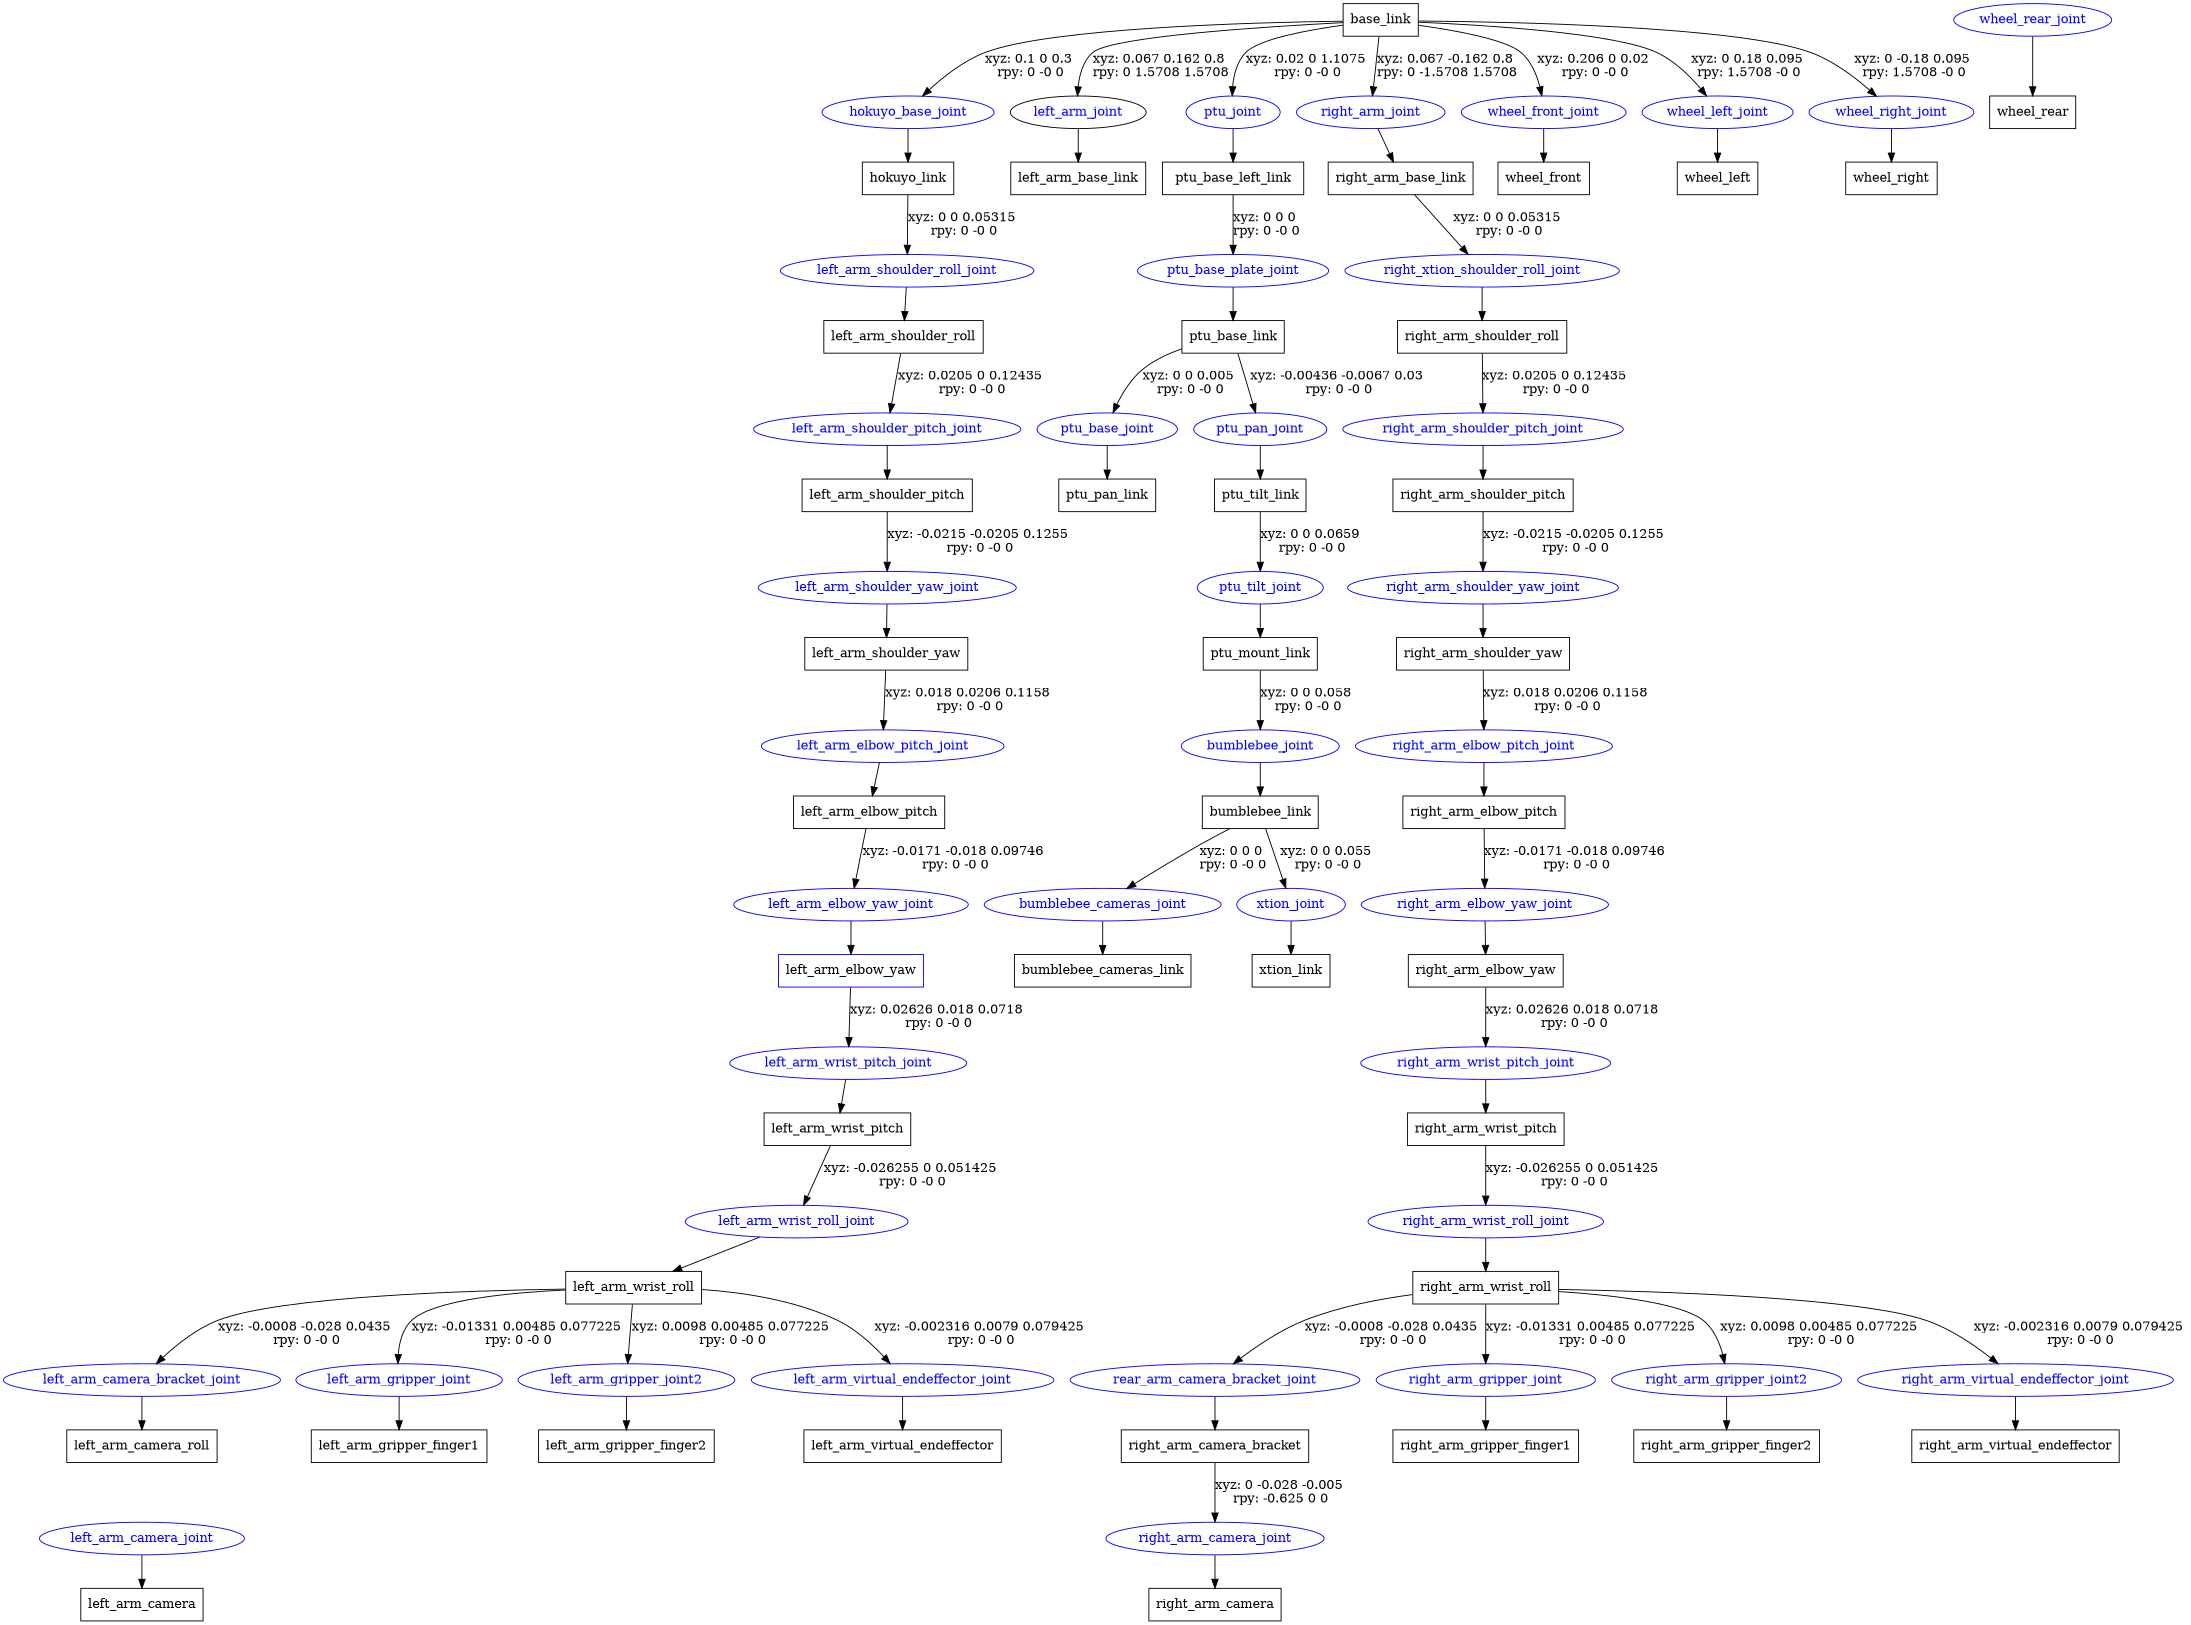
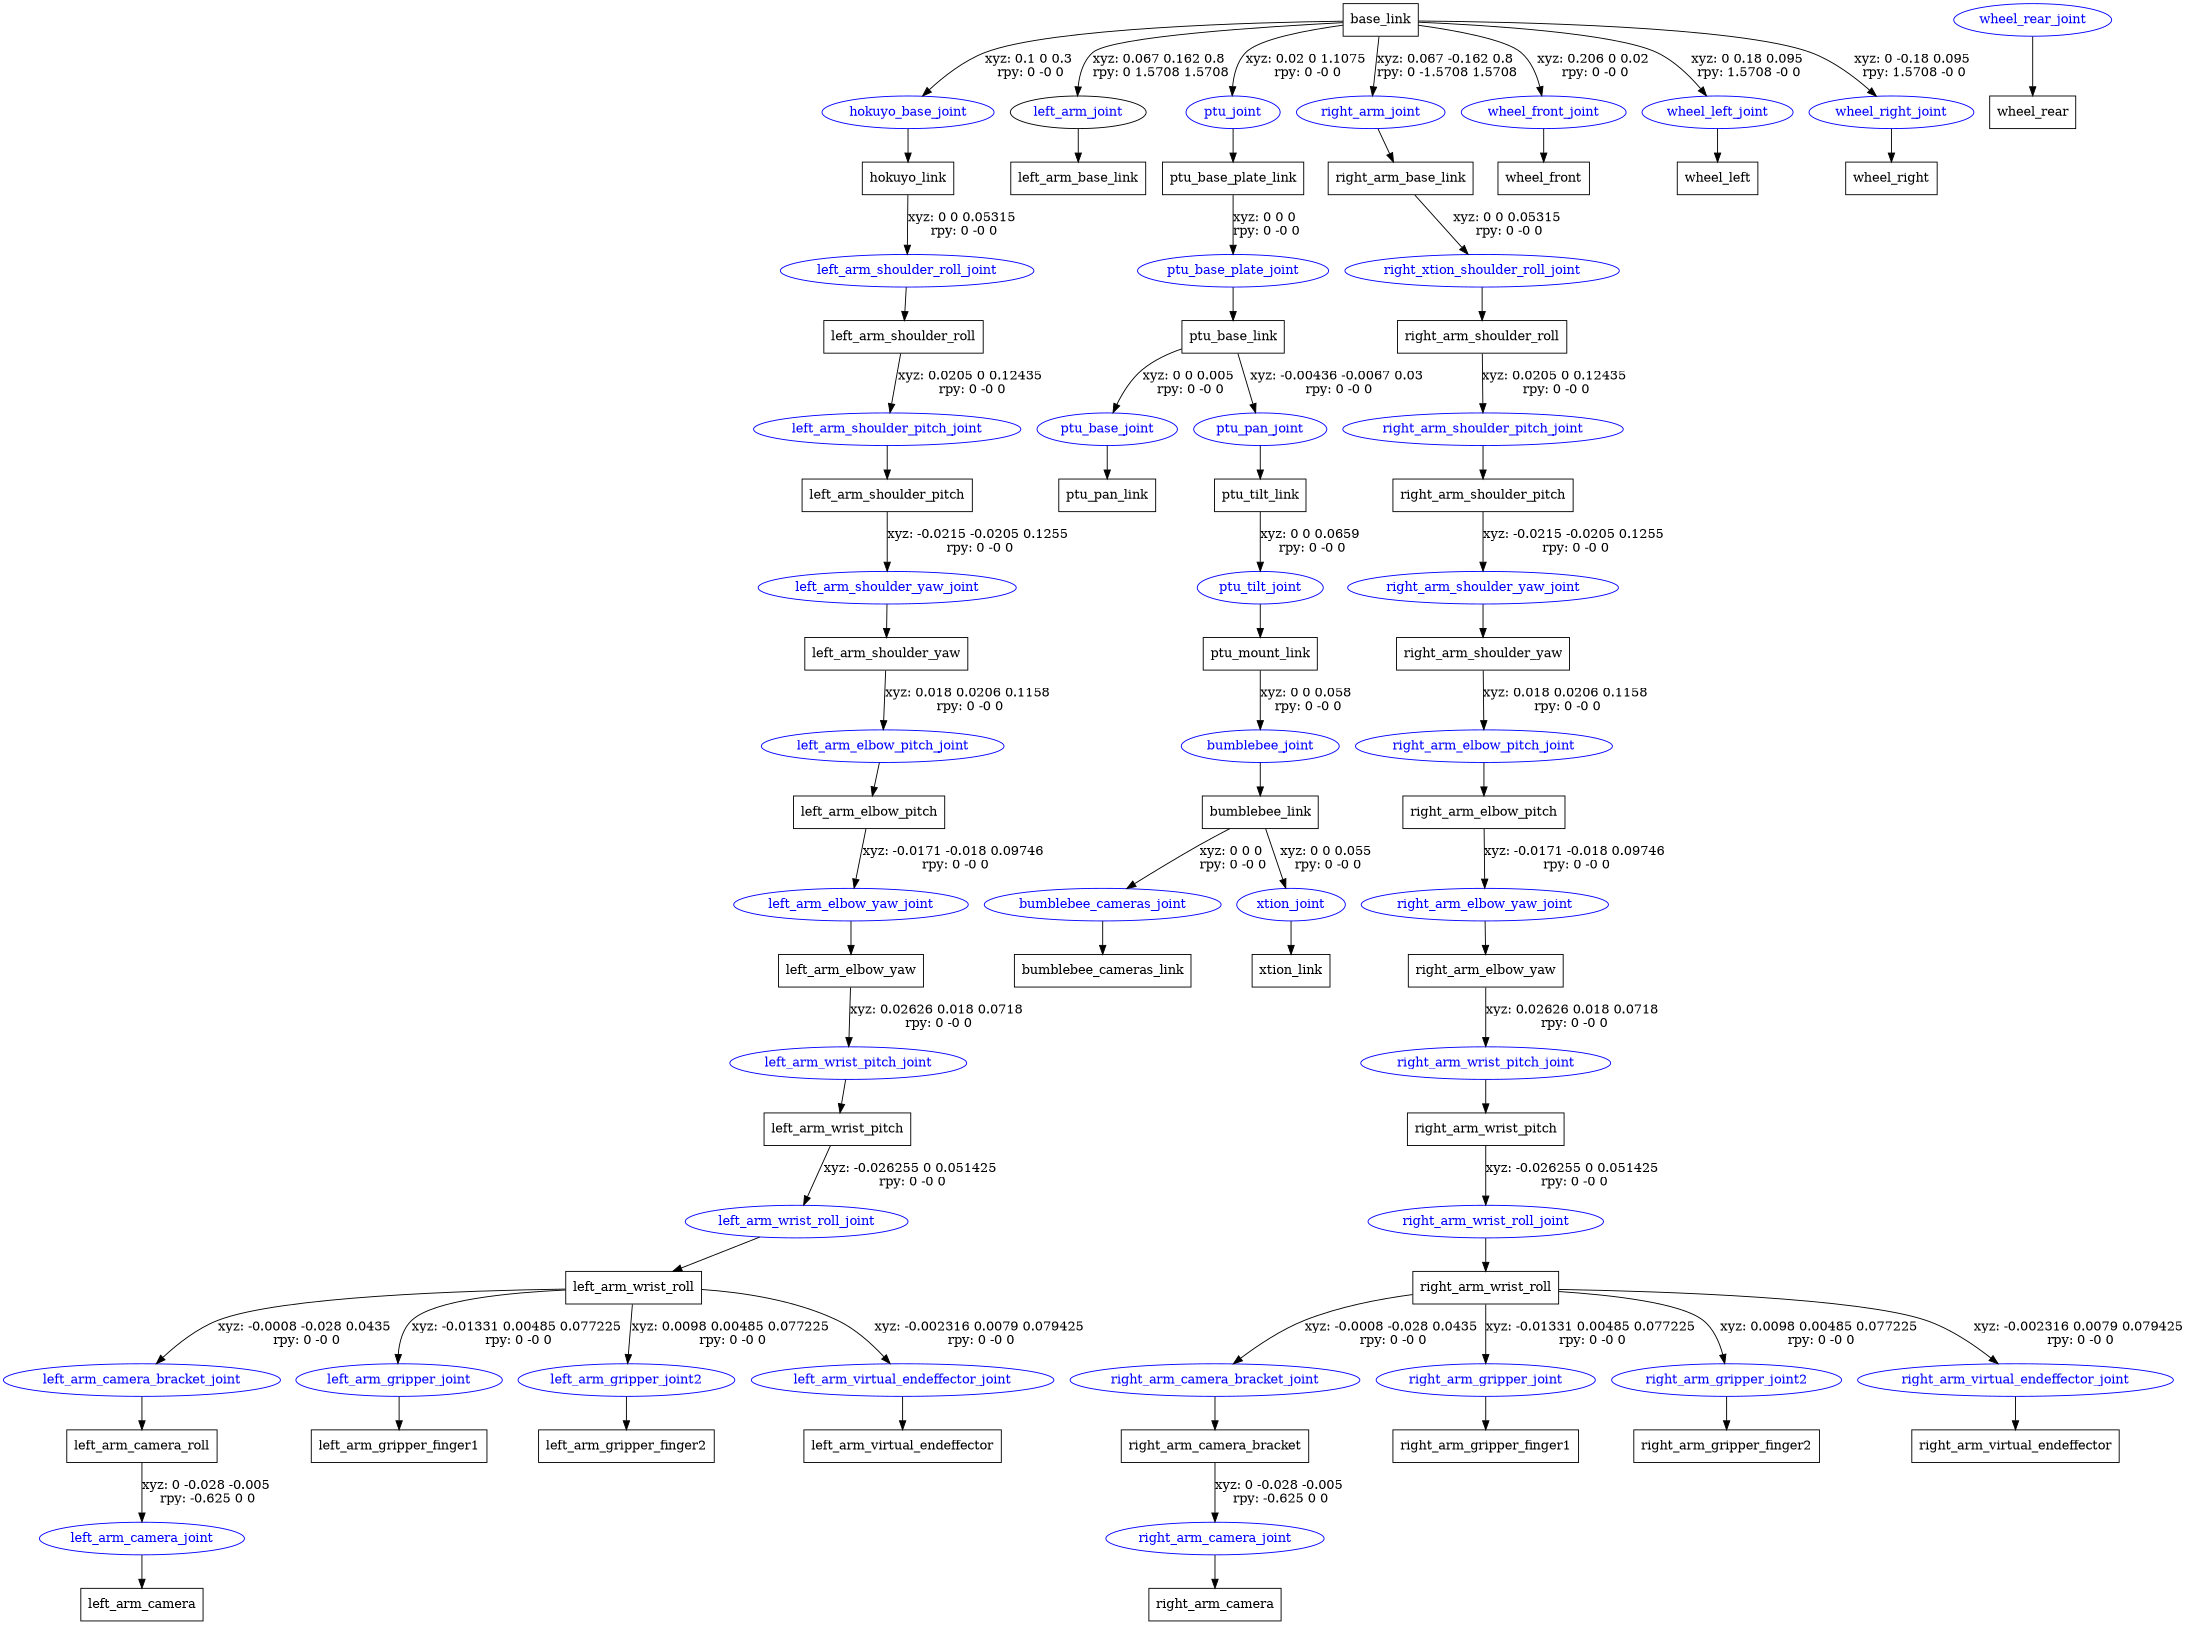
node "ptu_base_left_link": label "ptu_base_left_link" -> "ptu_base_plate_link"
node "left_arm_elbow_yaw": color blue -> black
node "rear_arm_camera_bracket_joint": label "rear_arm_camera_bracket_joint" -> "right_arm_camera_bracket_joint"
edge "left_arm_camera_roll" -> "left_arm_camera_joint": added, label "xyz: 0 -0.028 -0.005 rpy: -0.625 0 0"
